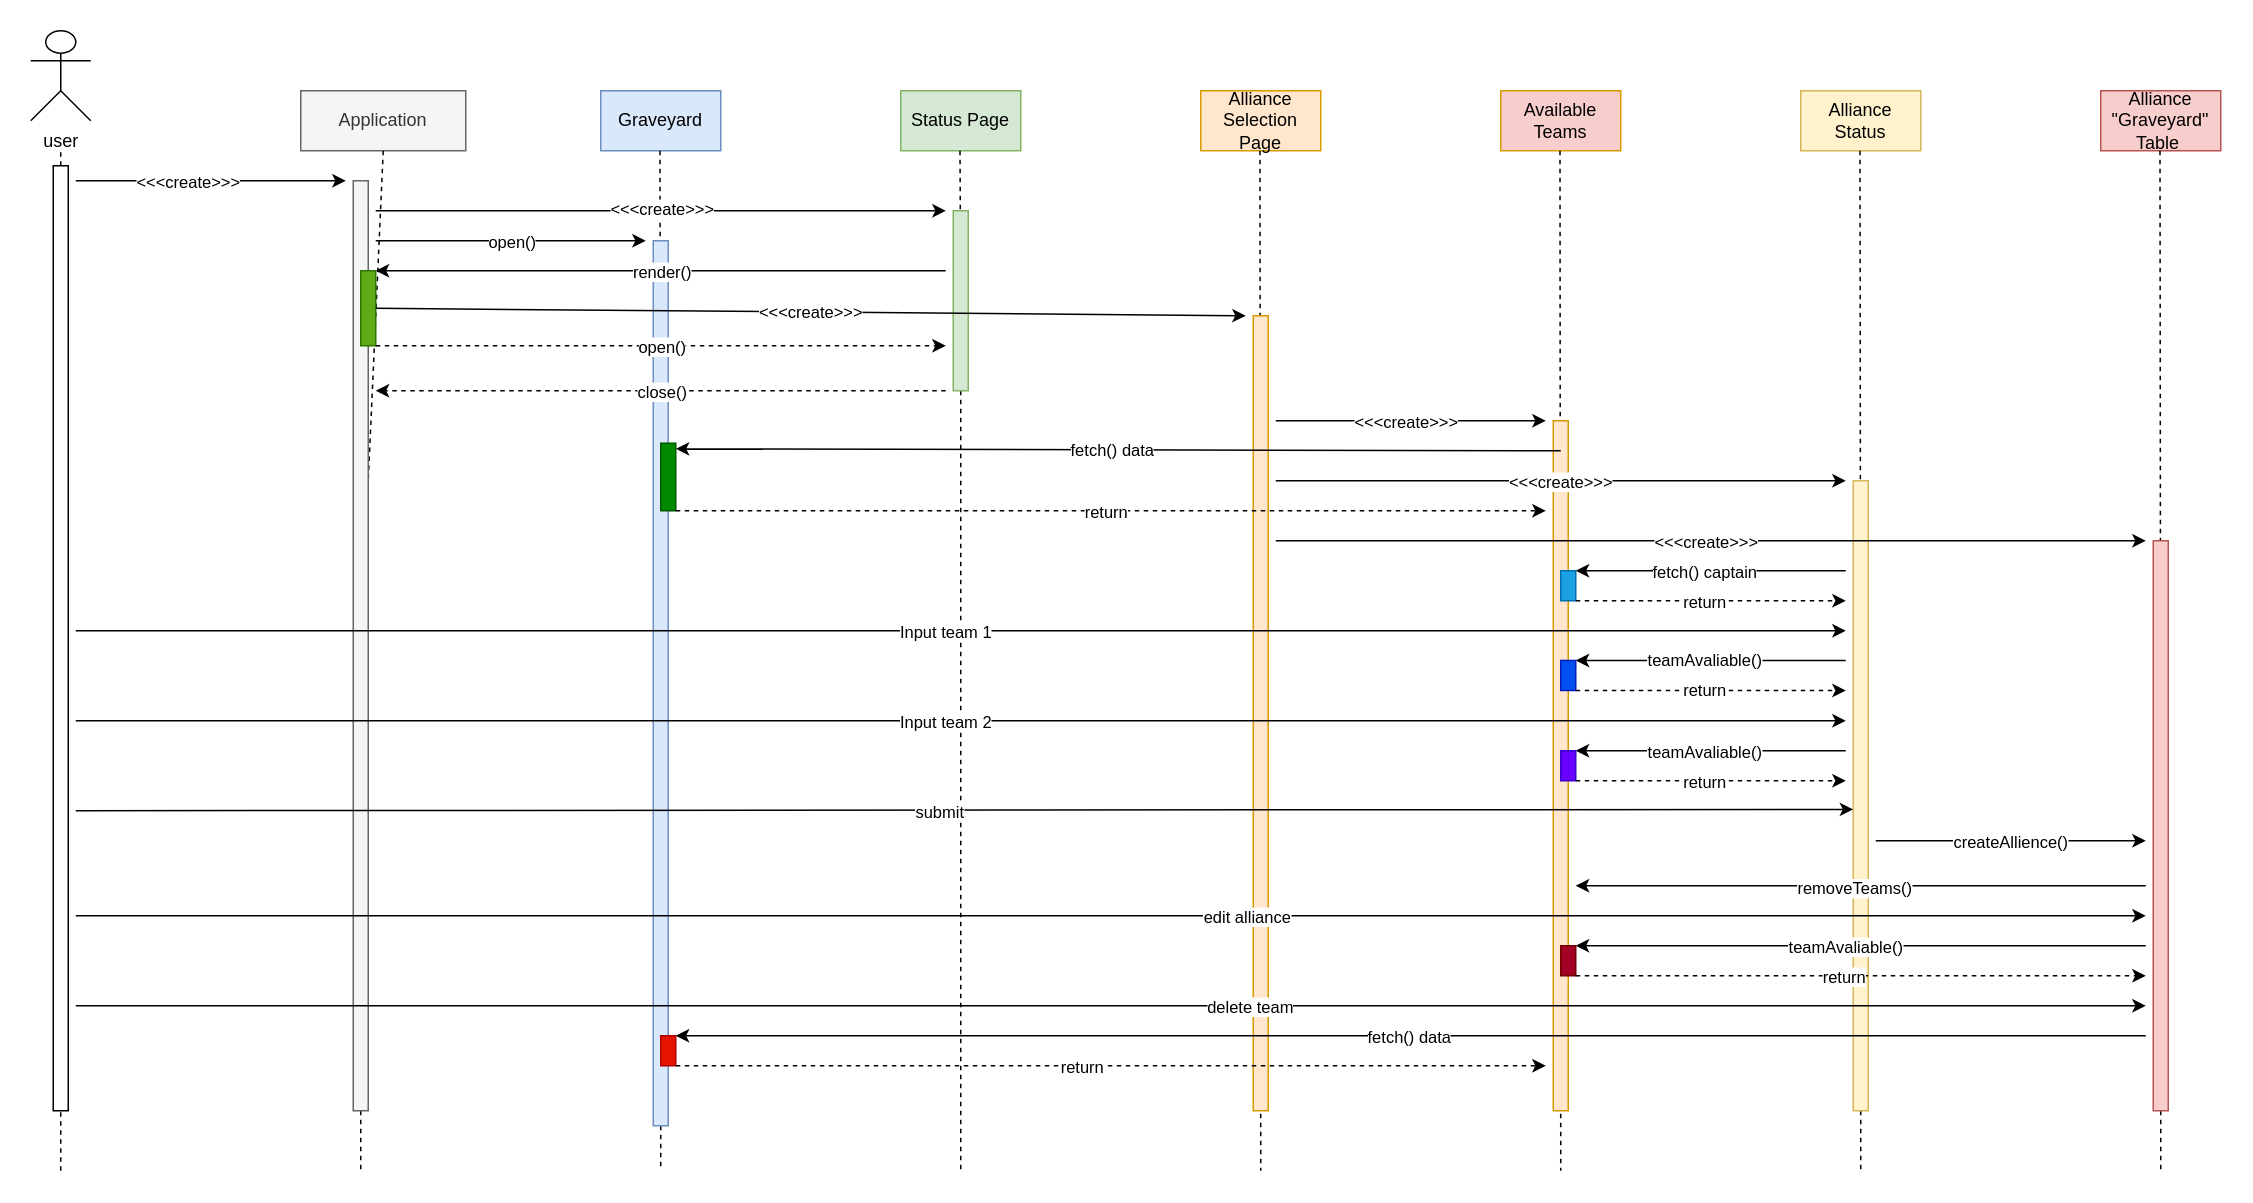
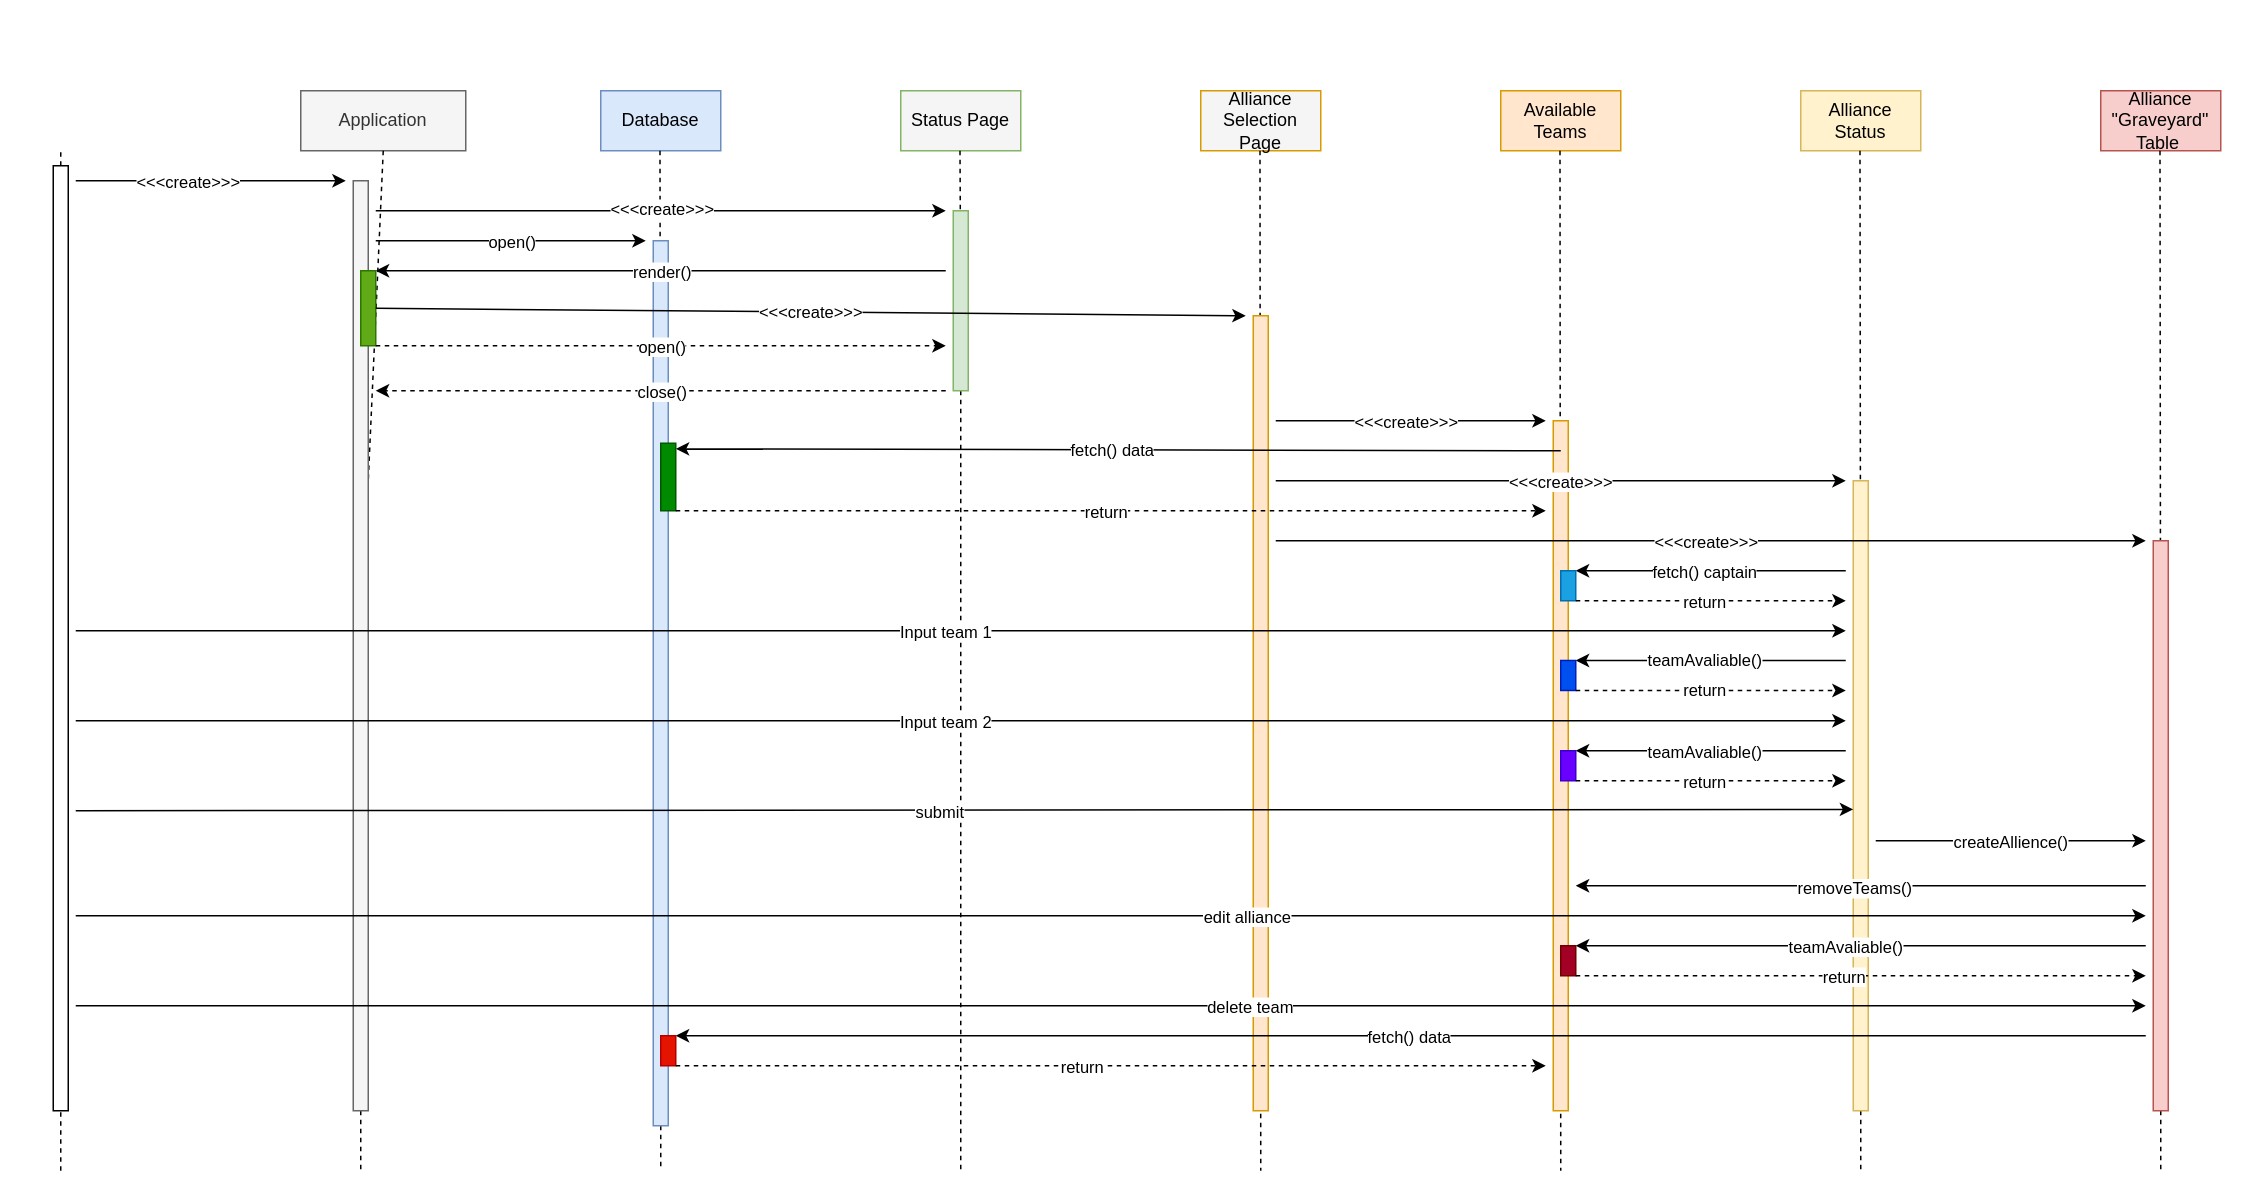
node "user": removed
node "Graveyard": label "Graveyard" -> "Database"
node "Status Page": fillcolor #d5e8d4 -> #f5f5f5
node "Alliance Selection Page": fillcolor #ffe6cc -> #f5f5f5
node "Available Teams": fillcolor #f8cecc -> #ffe6cc
